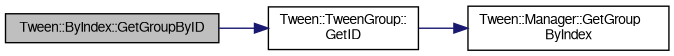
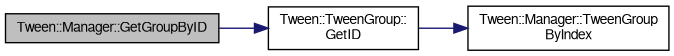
node "Tween::ByIndex::GetGroupByID": label "Tween::ByIndex::GetGroupByID" -> "Tween::Manager::GetGroupByID"
node "Tween::Manager::GetGroup ByIndex": label "Tween::Manager::GetGroup ByIndex" -> "Tween::Manager::TweenGroup ByIndex"
